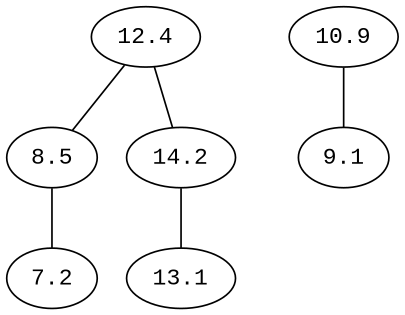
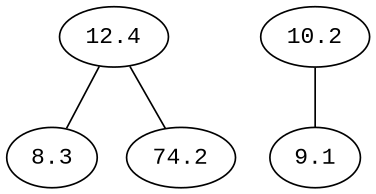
node "10.9": label "10.9" -> "10.2"
node "8.5": label "8.5" -> "8.3"
node "14.2": label "14.2" -> "74.2"
node "7.2": removed
node "13.1": removed
